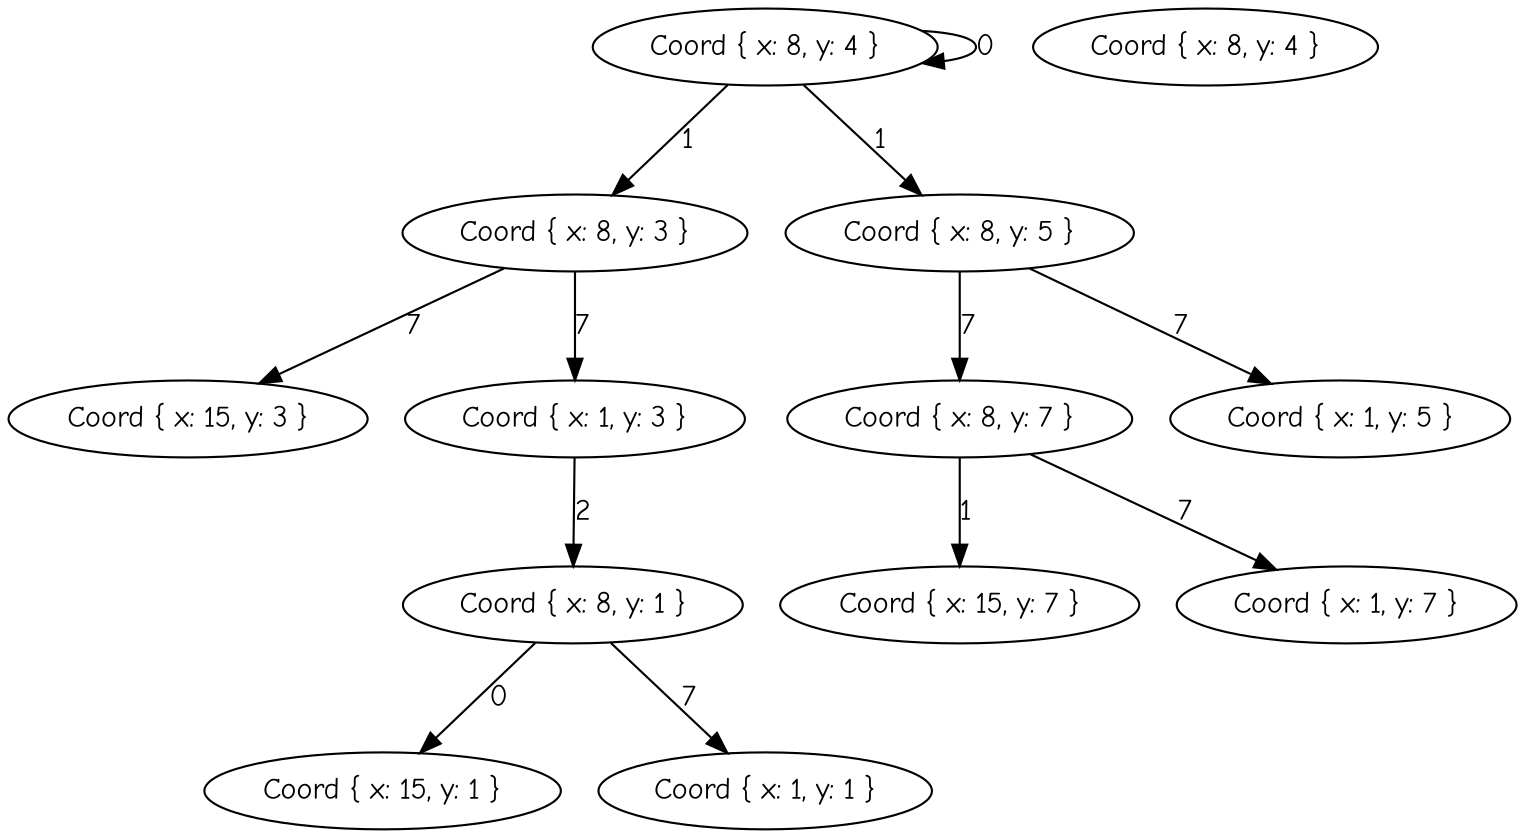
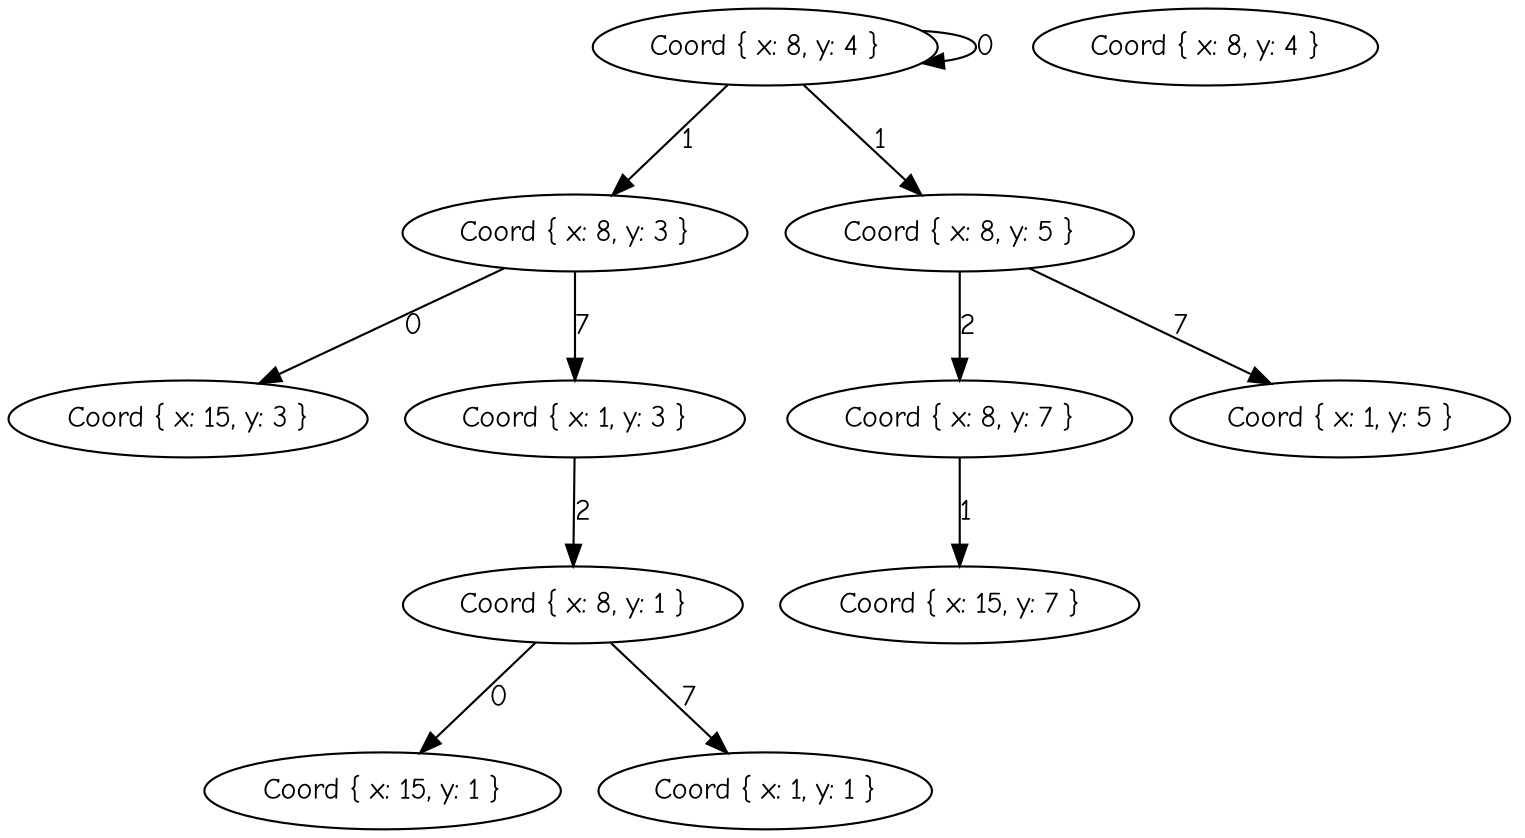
edge "Coord { x: 8, y: 3 }" -> "Coord { x: 15, y: 3 }": label "7" -> "0"
edge "Coord { x: 8, y: 5 }" -> "Coord { x: 8, y: 7 }": label "7" -> "2"
node "Coord { x: 1, y: 7 }": removed
